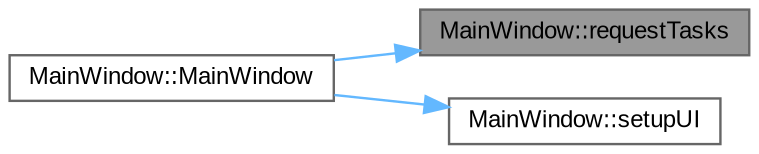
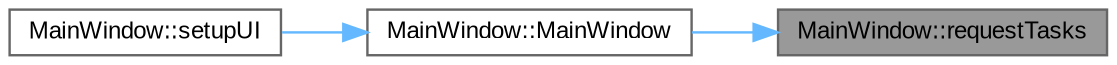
edge "MainWindow::MainWindow" -> "MainWindow::setupUI": reversed
